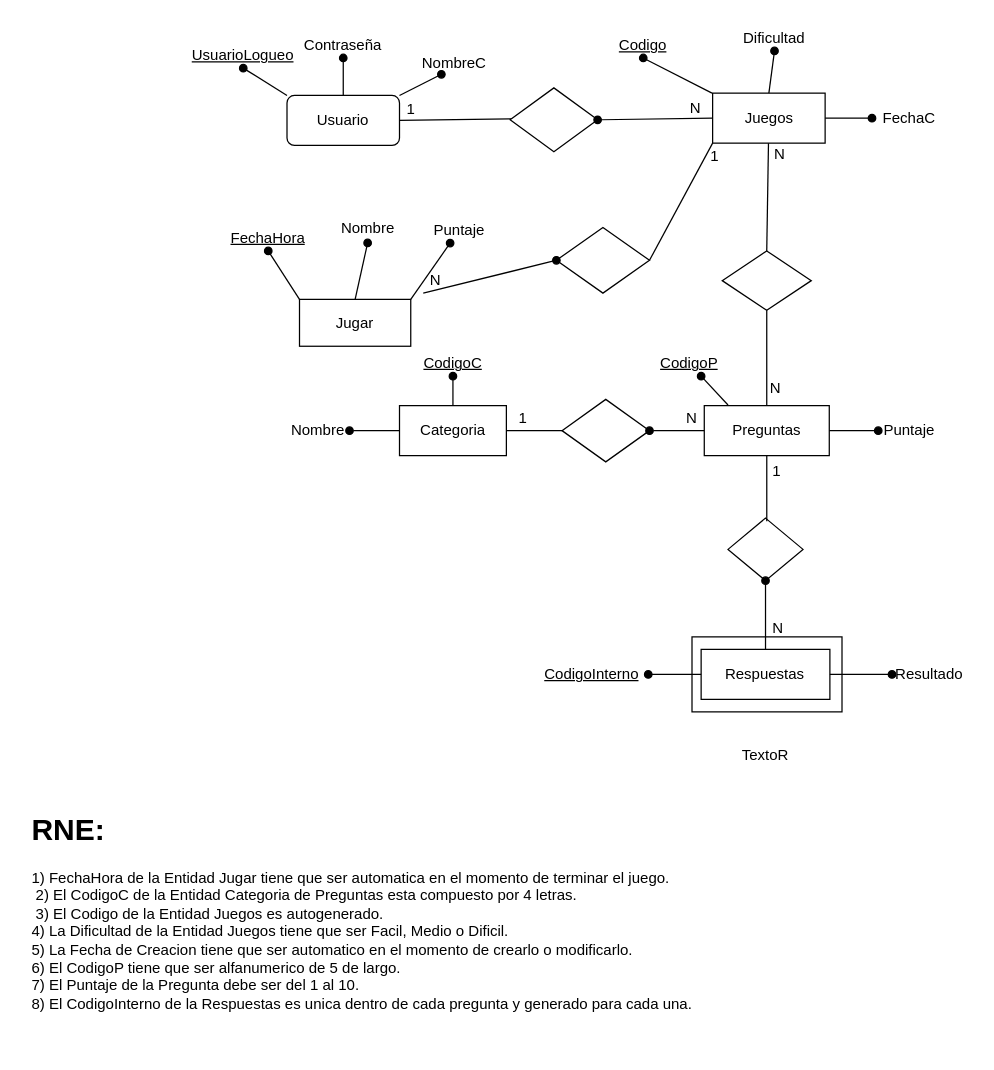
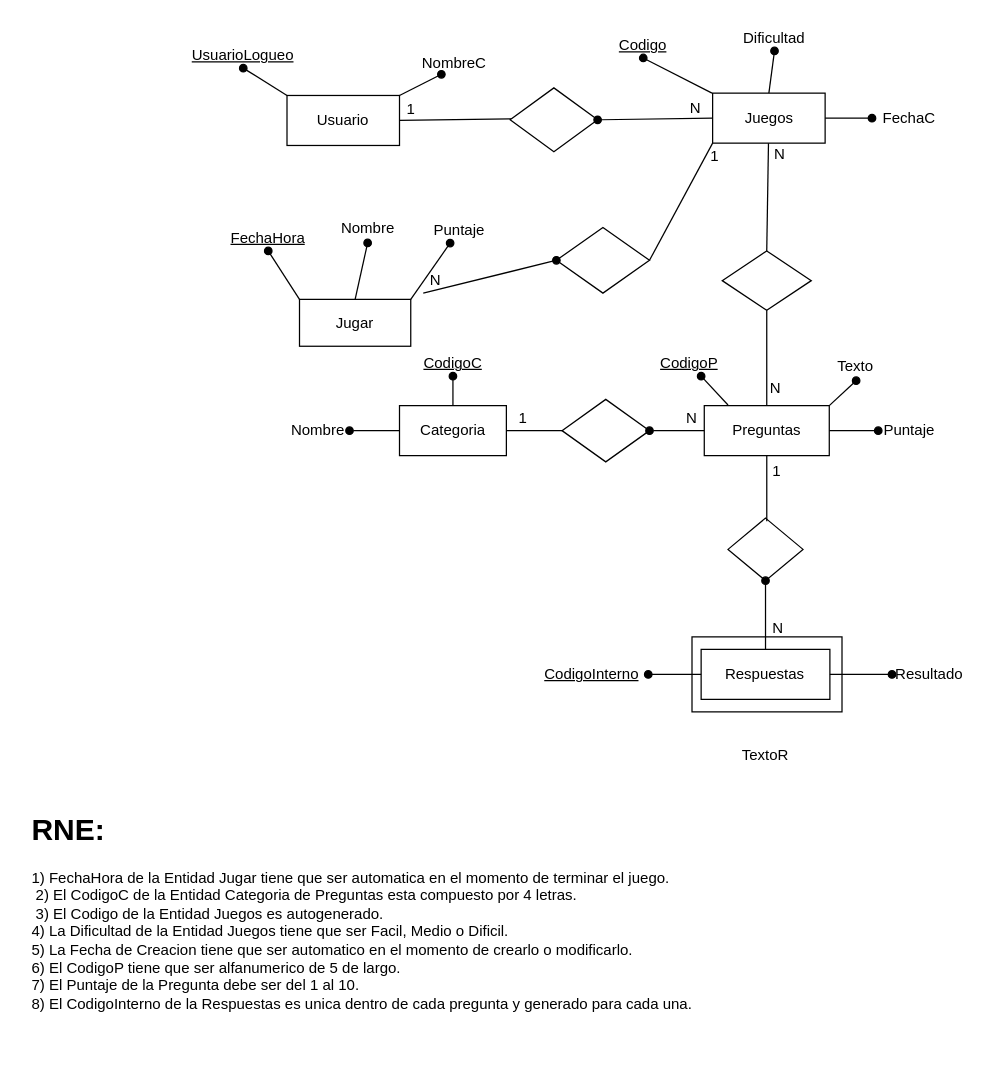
node "Contraseña": removed
edge "Usuario" -> "Contraseña": removed
node "Usuario": shape rounded rectangle -> rectangle
node "Texto": added
edge "Preguntas" -> "Texto": added
